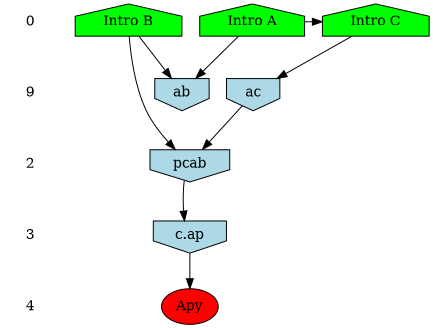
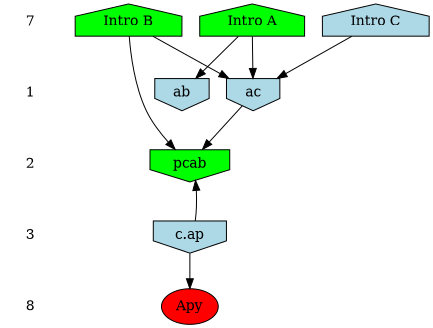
node "0": label "0" -> "7"
edge "Intro A" -> "Intro C": now "Intro A" -> "ac"
node "Intro C": fillcolor green -> lightblue
edge "Intro B" -> "ab": now "Intro B" -> "ac"
node "9": label "9" -> "1"
node "pcab": fillcolor lightblue -> green
edge "pcab" -> "c.ap": reversed
node "4": label "4" -> "8"
